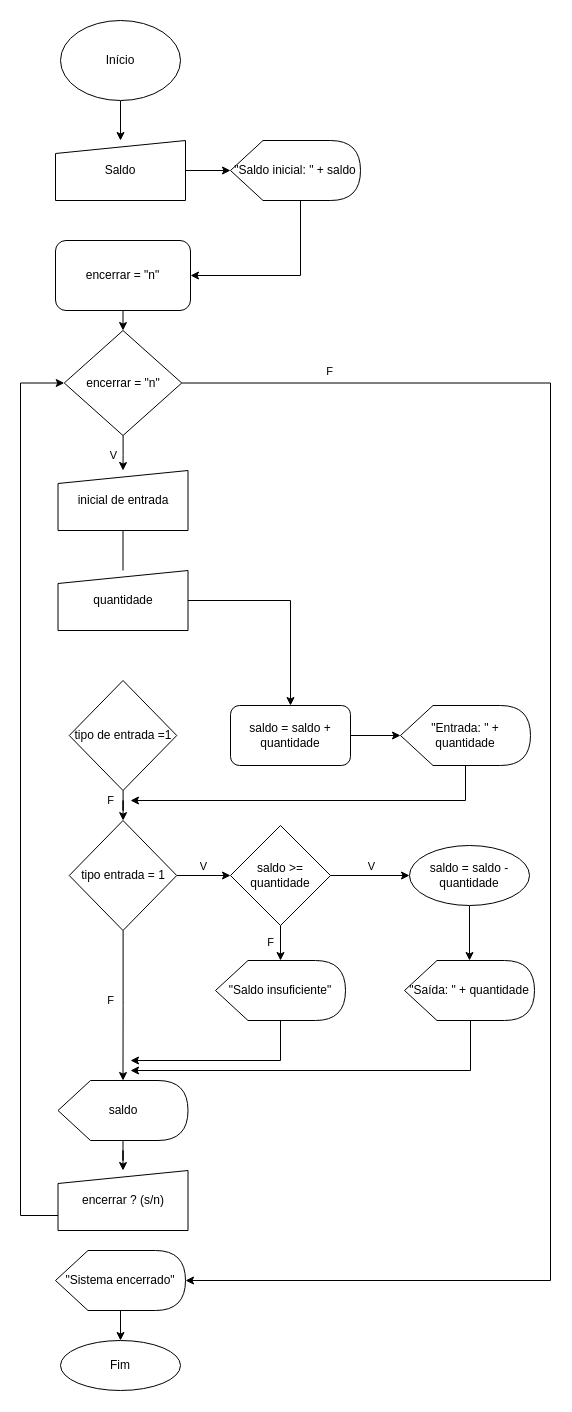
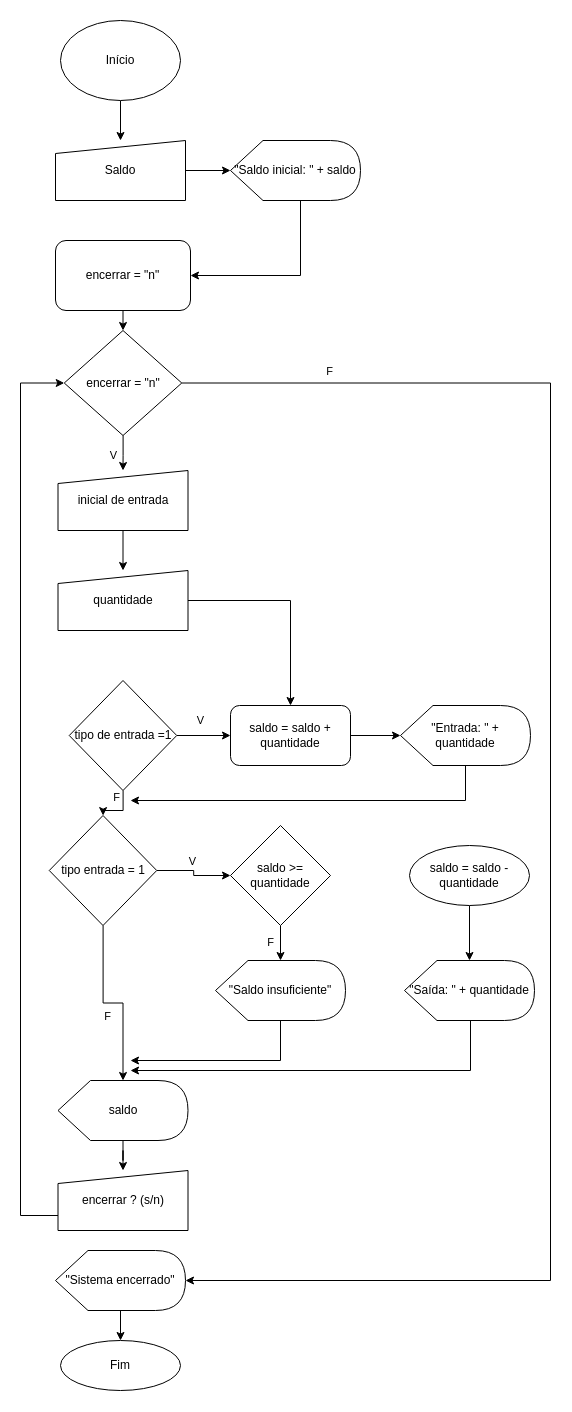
edge "inicial de entrada" -- "quantidade": arrowhead none -> classic
edge "tipo de entrada =1" -> "saldo = saldo + quantidade": added, label "V"
node "tipo entrada = 1": moved (123, 876) -> (103, 871)
edge "saldo >= quantidade" -> "saldo = saldo - quantidade": removed, label "V"
